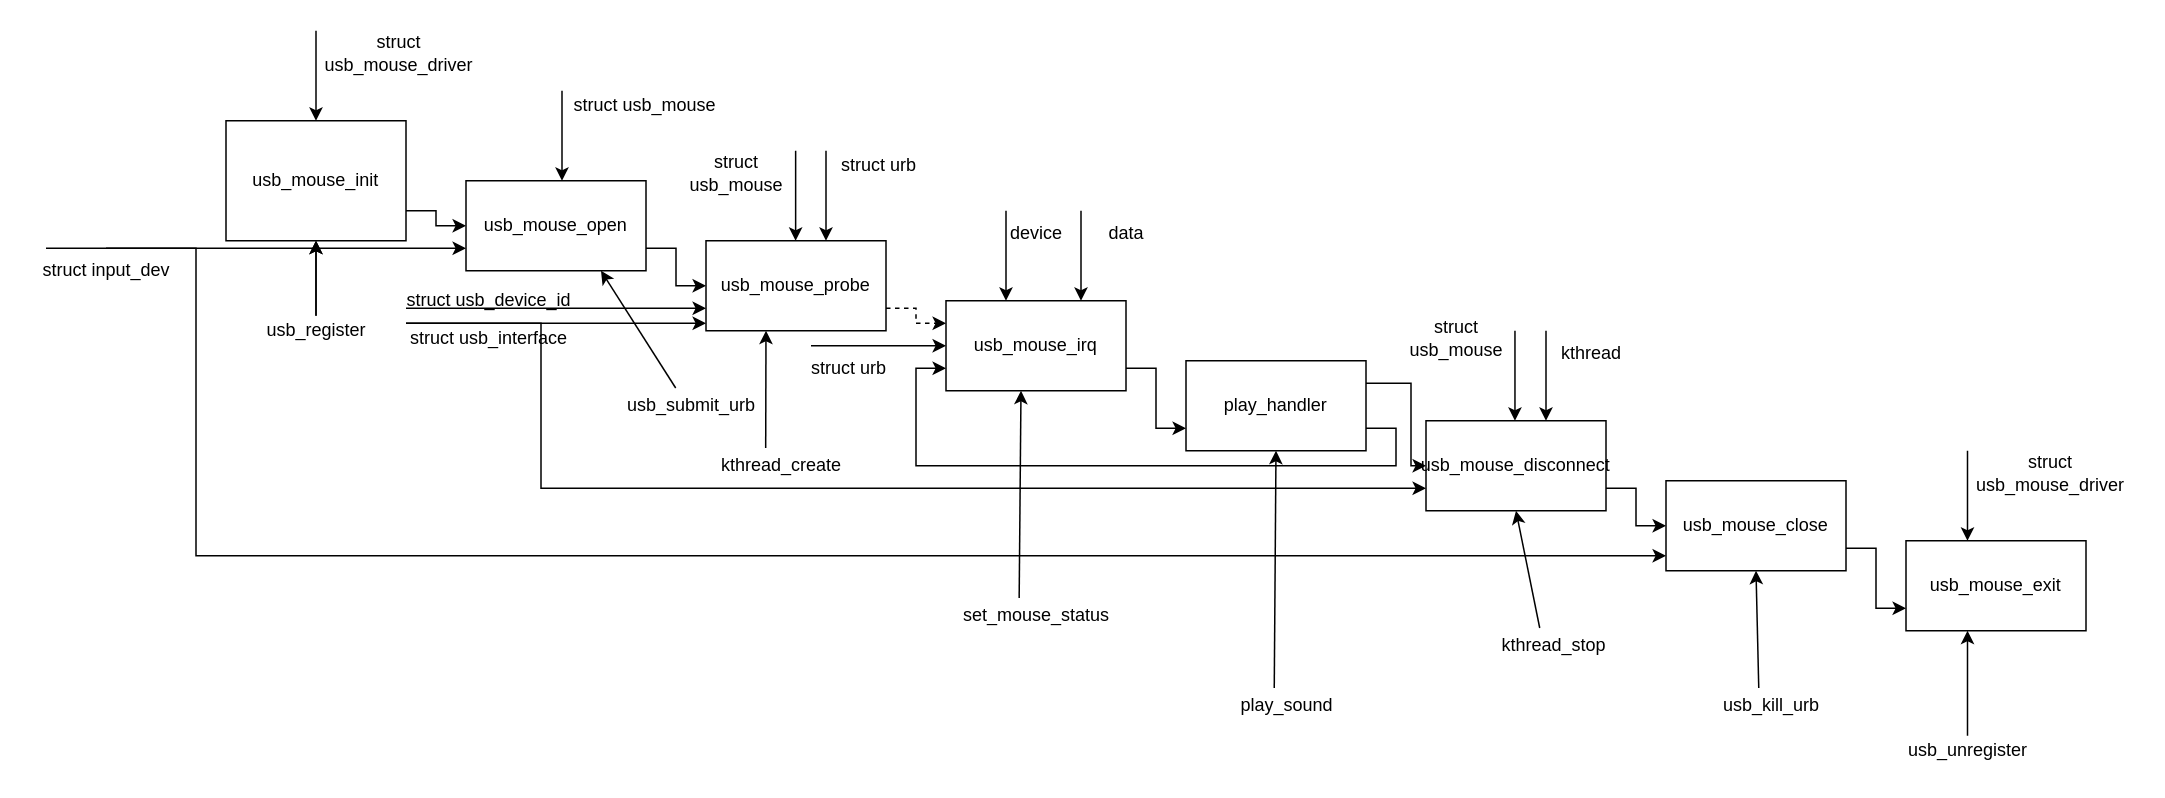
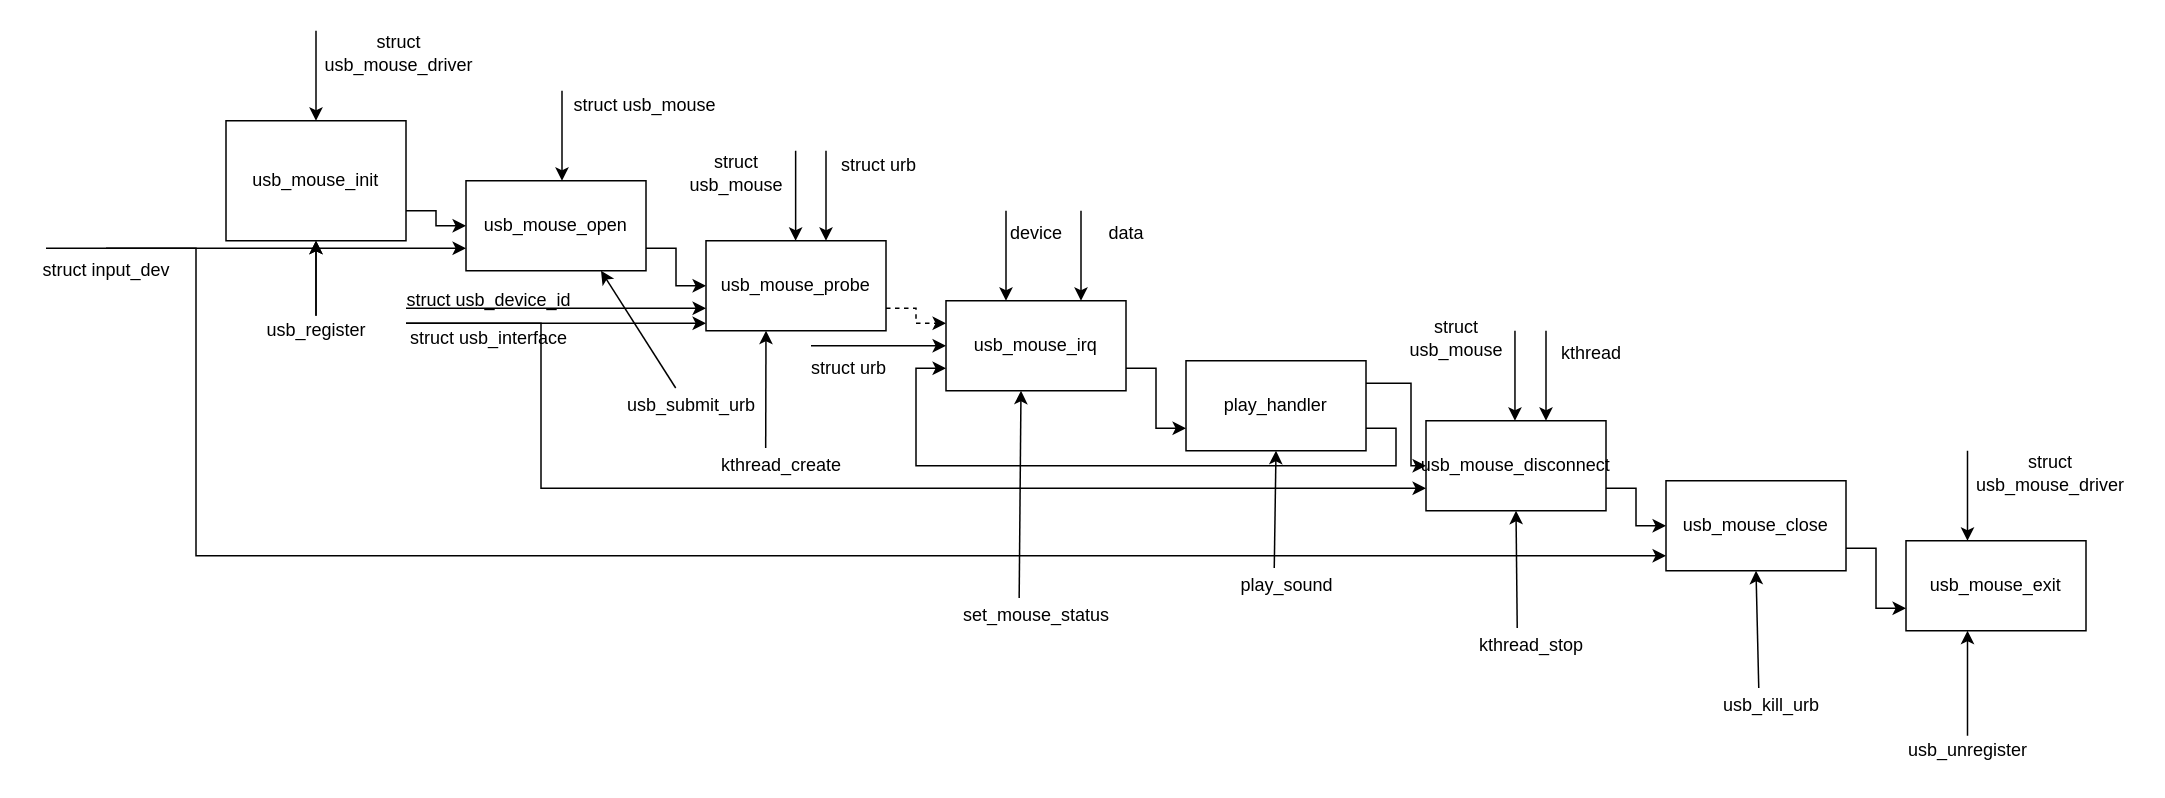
node "kthread_stop": moved (1553, 646) -> (1531, 646)
node "play_sound": moved (1286, 706) -> (1286, 586)
